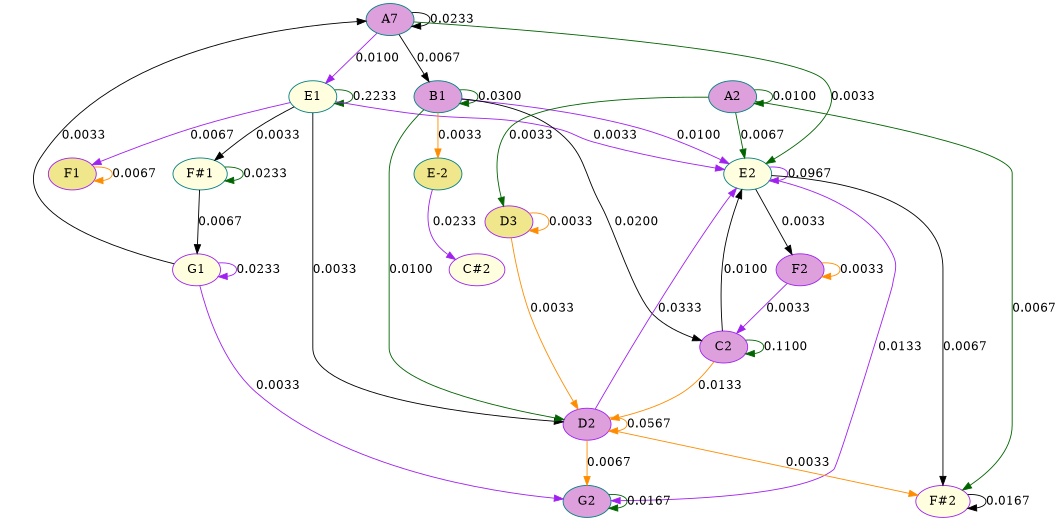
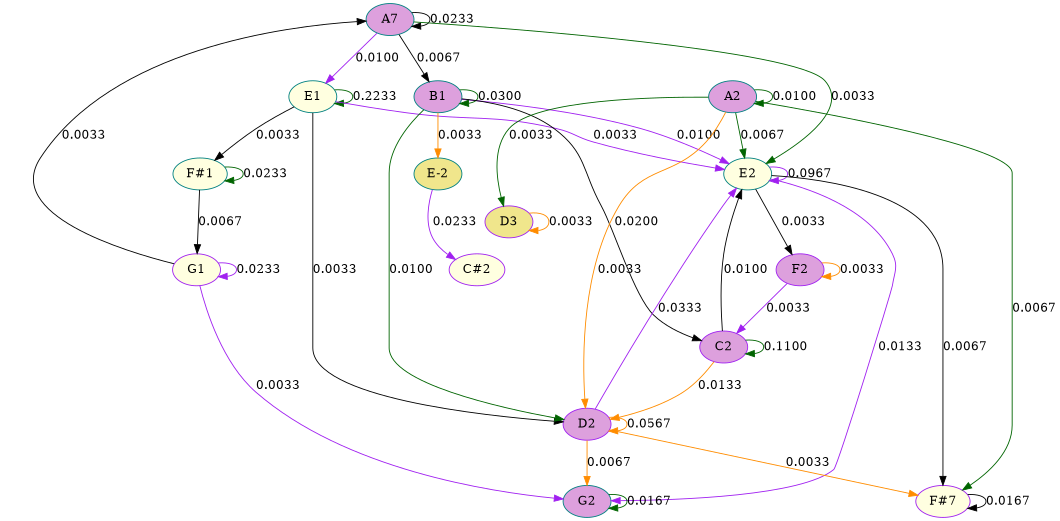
node "F1": removed
edge "D3" -- "D2": now "A2" -- "D2"
node "F#2": label "F#2" -> "F#7"
